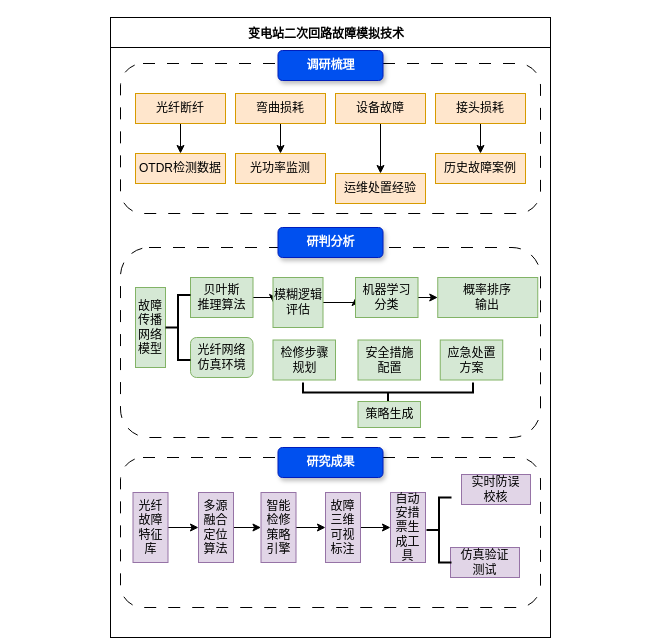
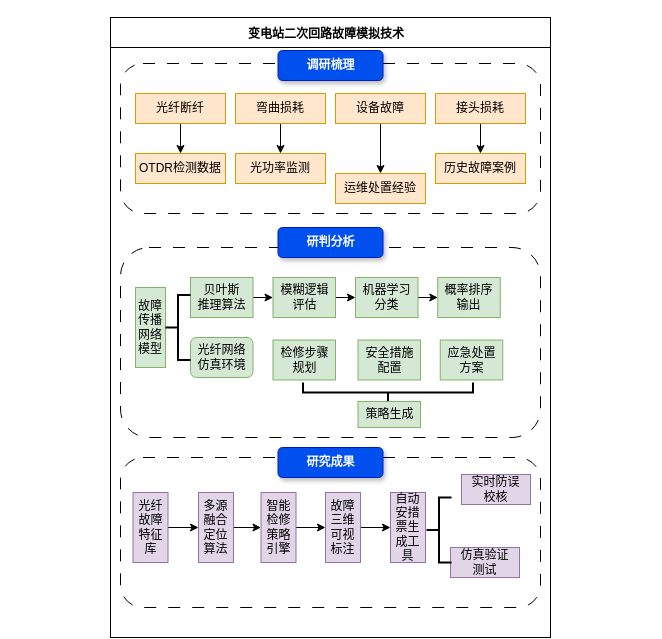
node "概率排序 输出": size 100x40 -> 63x40
node "模糊逻辑 评估": size 50x50 -> 63x40
